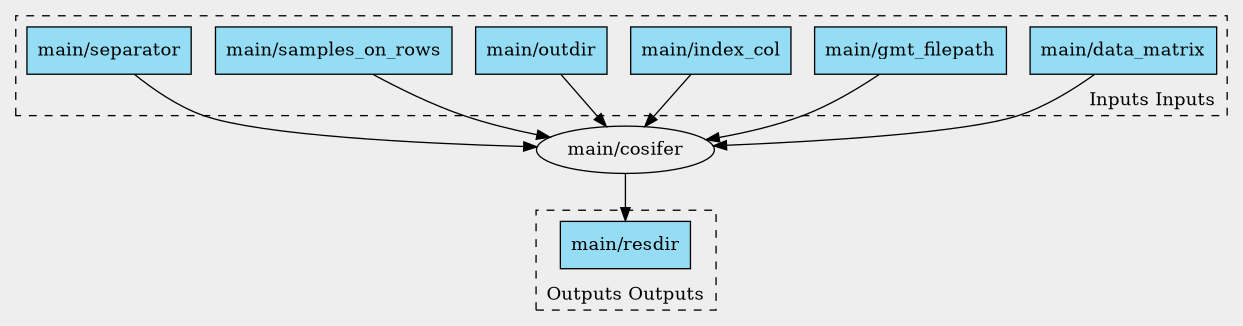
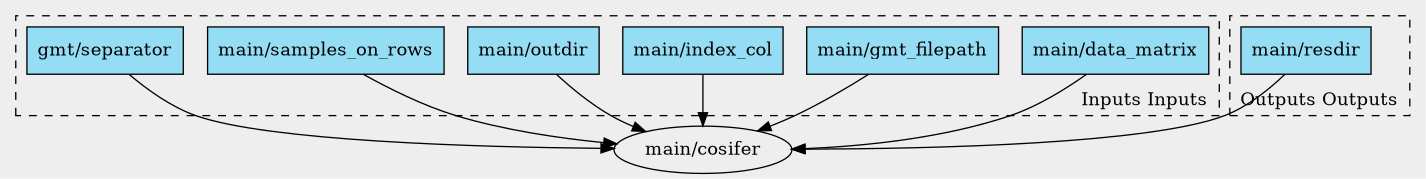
node "main/separator": label "main/separator" -> "gmt/separator"
edge "main/cosifer" -> "main/resdir": reversed
